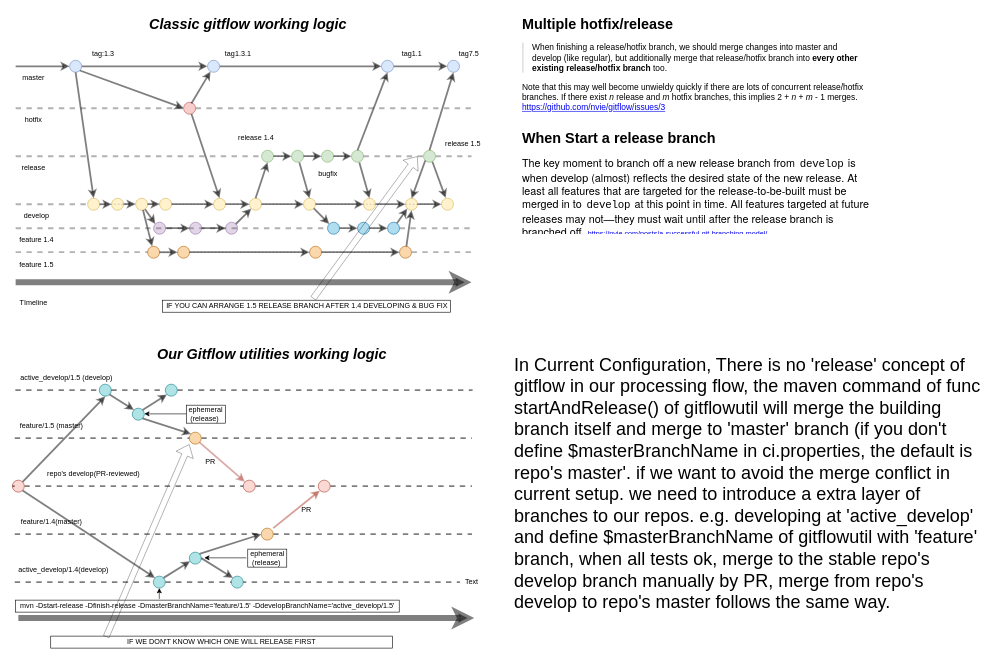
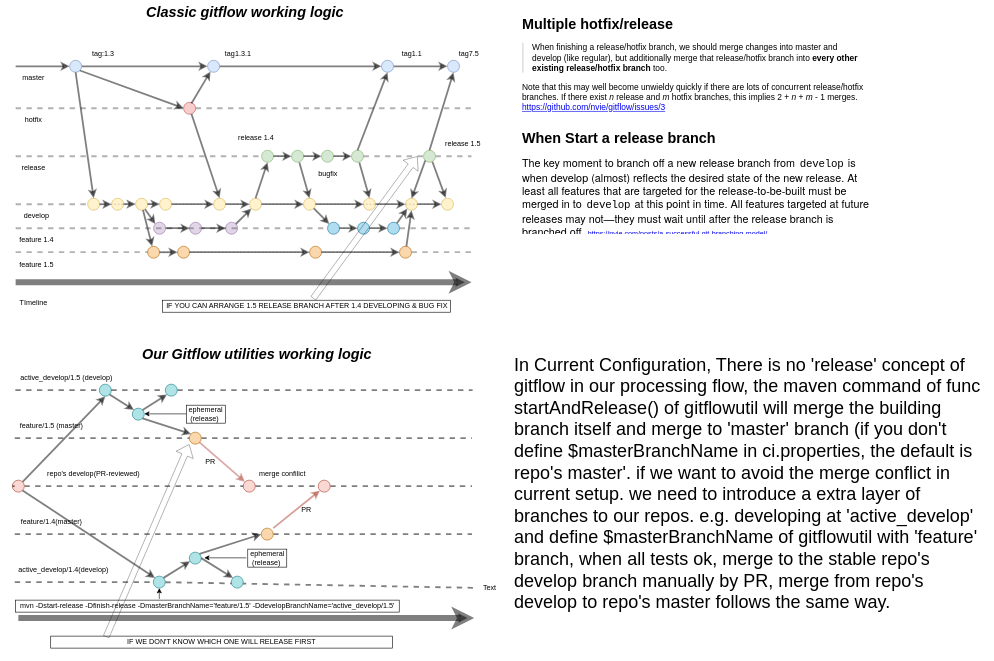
node "Classic gitflow working logic": moved (248, 24) -> (245, 12)
node "Our Gitflow utilities working logic": moved (272, 354) -> (257, 354)
node "merge confilict": added
node "Text": moved (472, 582) -> (490, 588)
